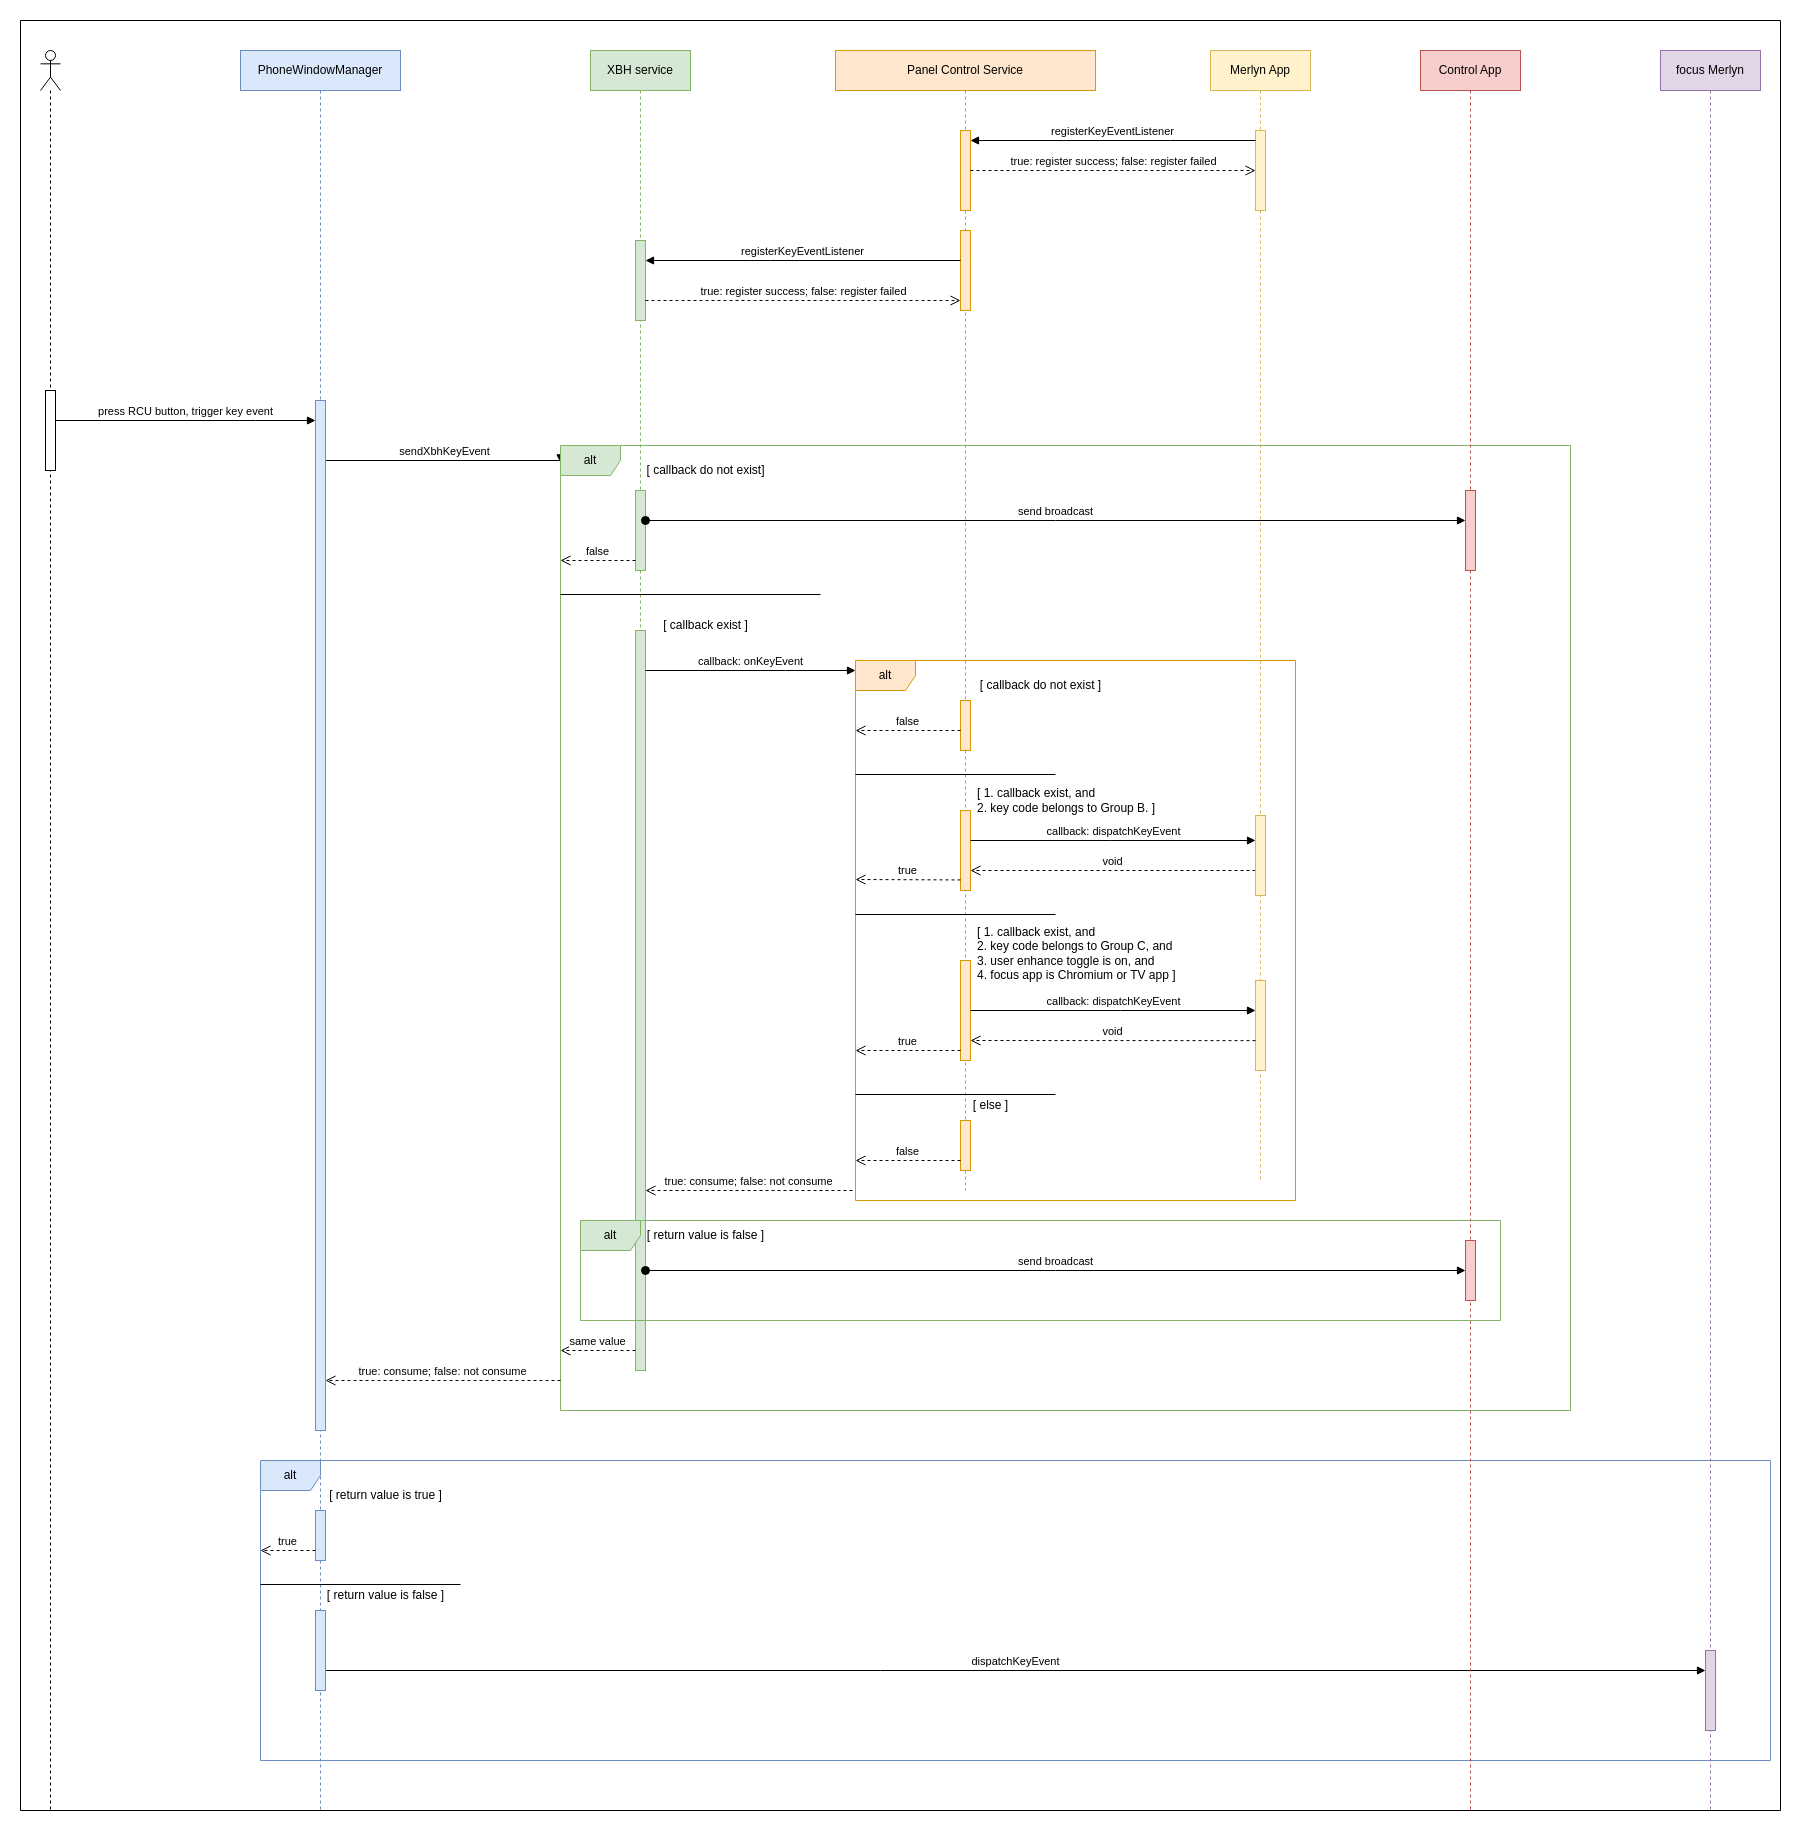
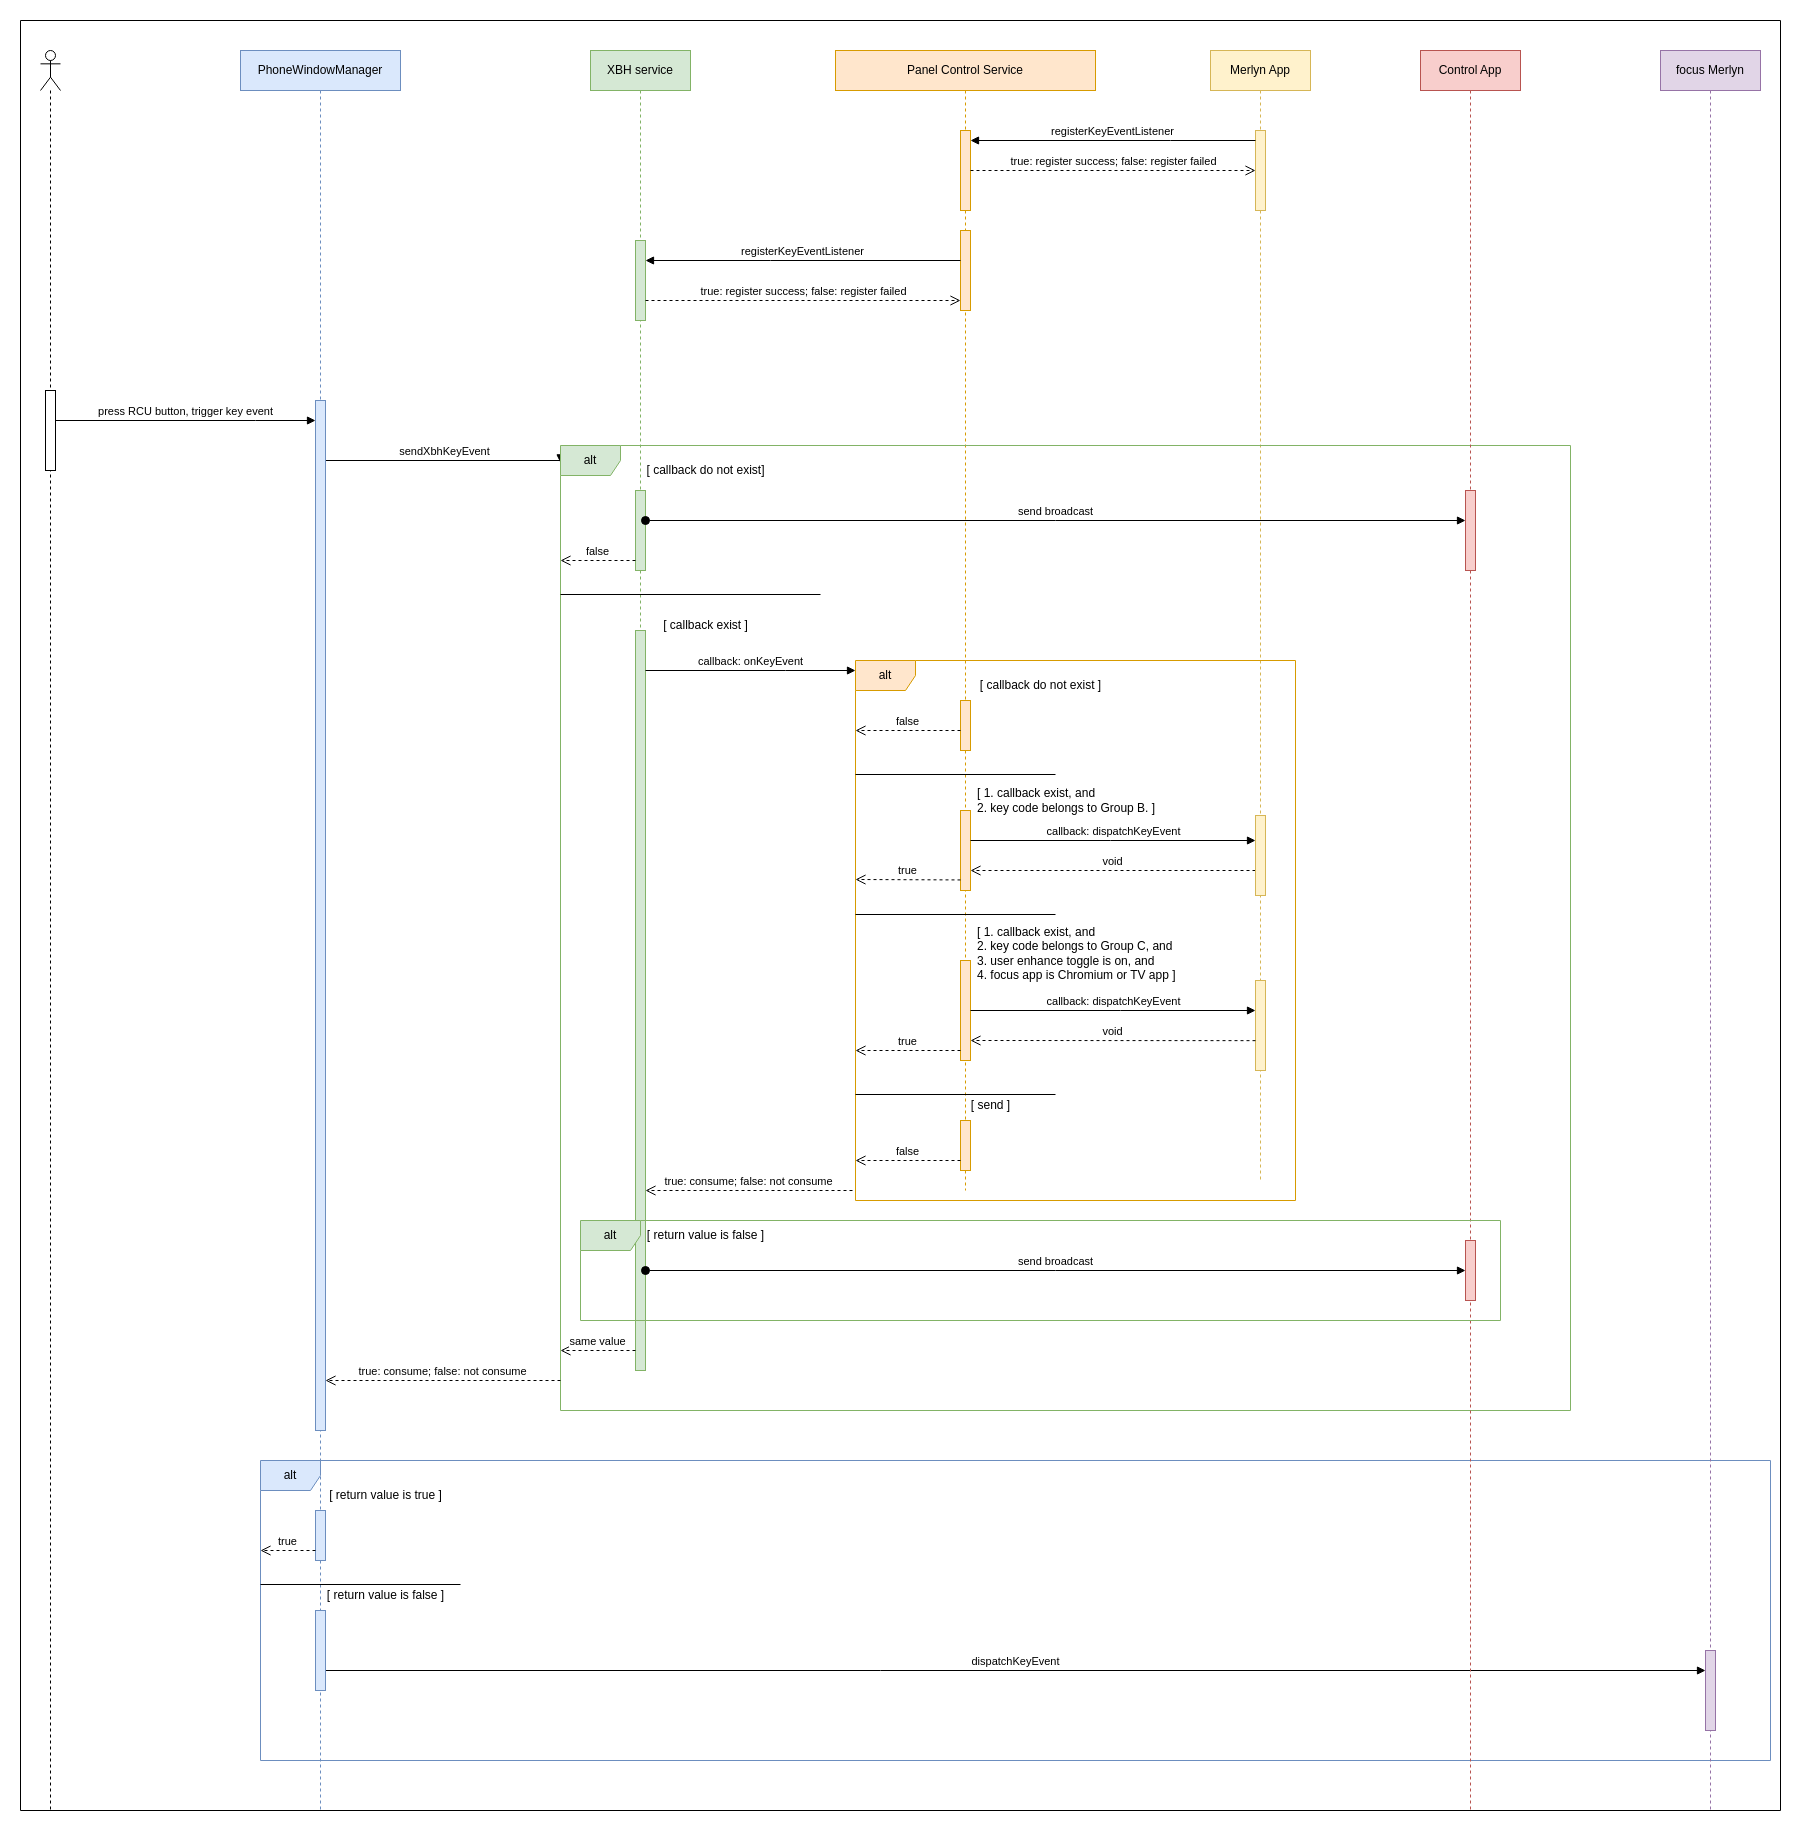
node "[ else ]": label "[ else ]" -> "[ send ]"
